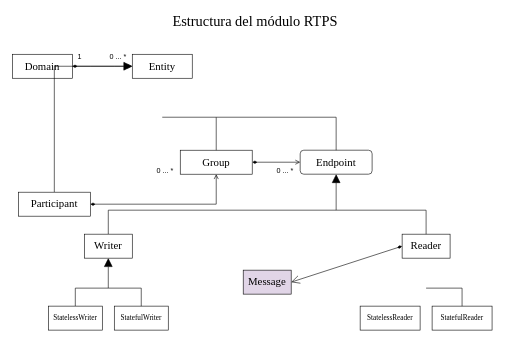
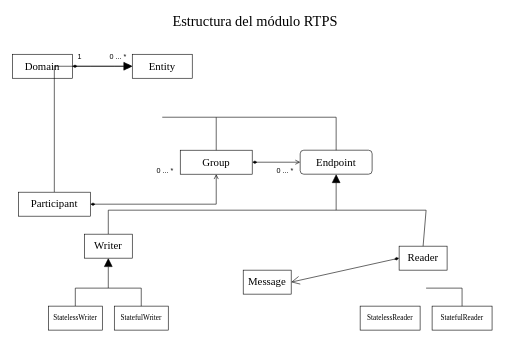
node "Reader": moved (426, 246) -> (423, 258)
node "Message": fillcolor #e1d5e7 -> #ffffff
